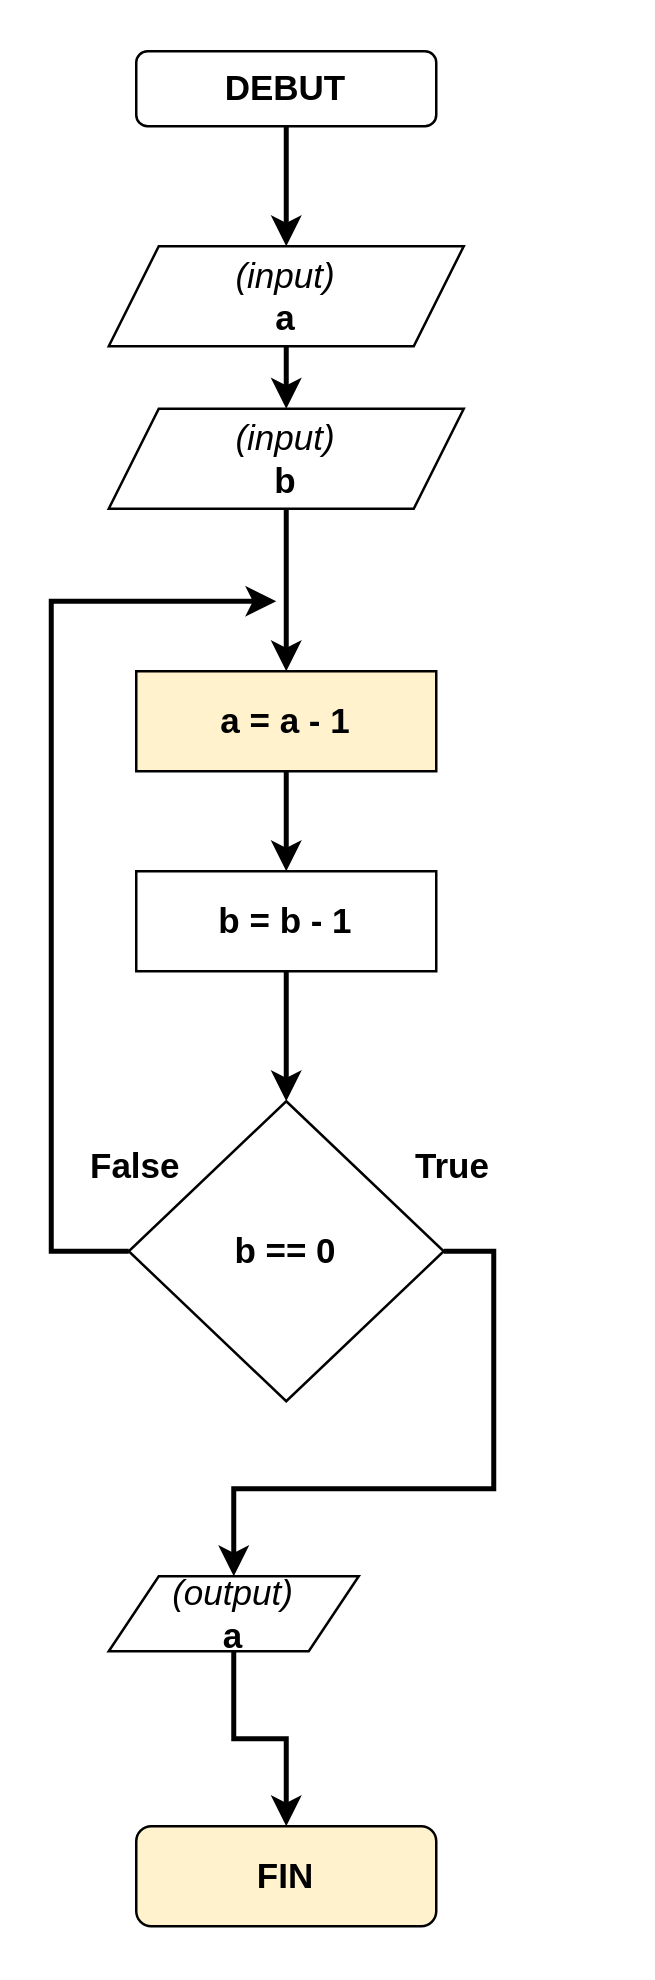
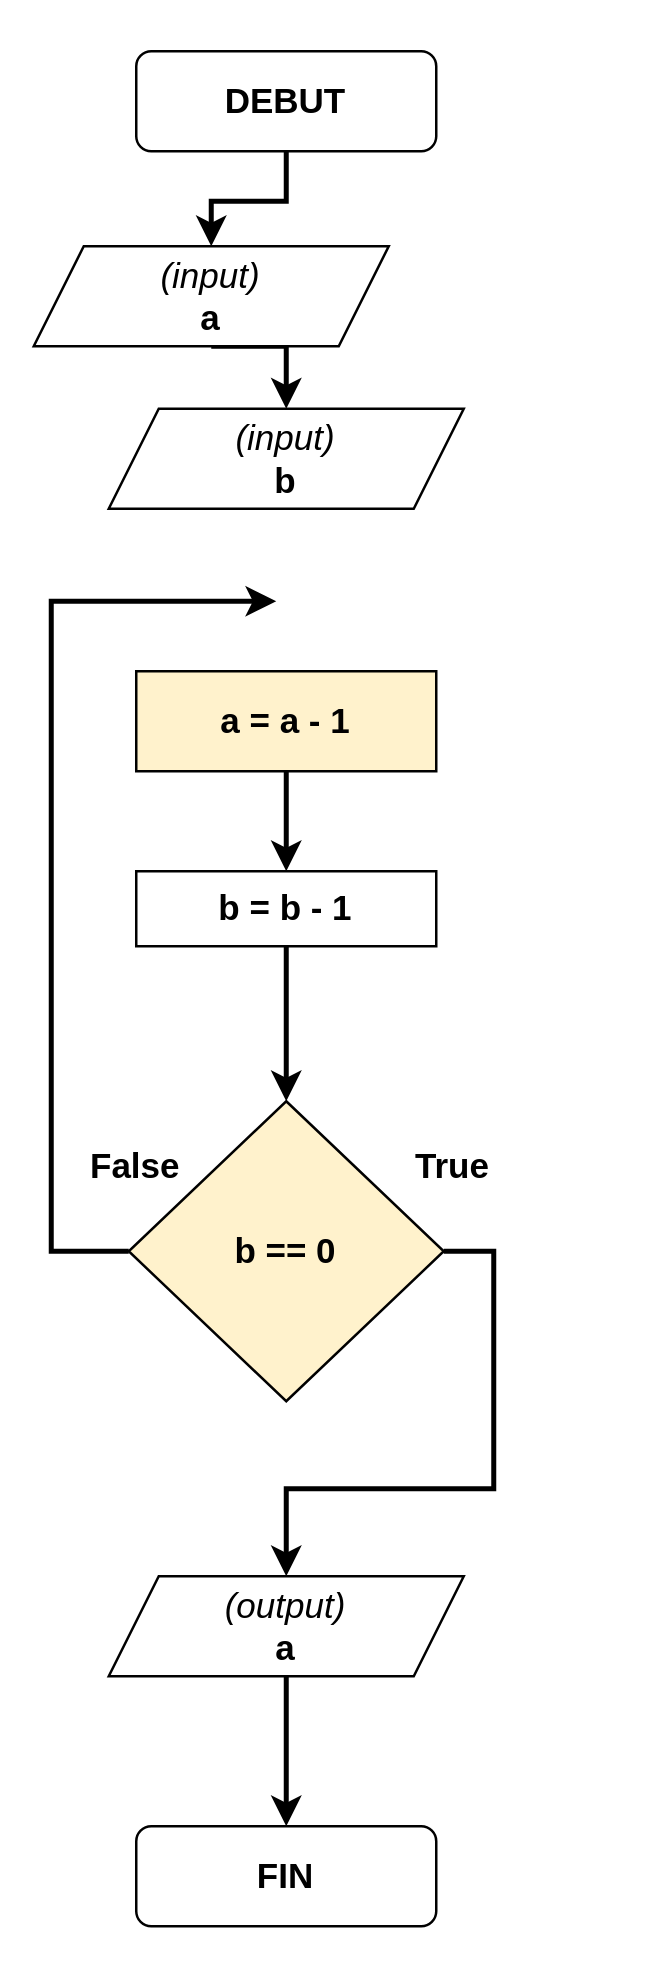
node "DEBUT": size 300x75 -> 300x100
node "(input) a": moved (286, 296) -> (211, 296)
edge "(input) b" -> "a = a - 1": removed
node "b = b - 1": size 300x100 -> 300x75
node "b == 0": fillcolor #ffffff -> #fff2cc
node "(output) a": size 250x75 -> 355x100
node "FIN": fillcolor #fff2cc -> #ffffff
